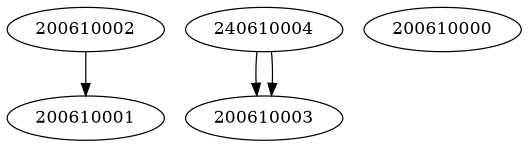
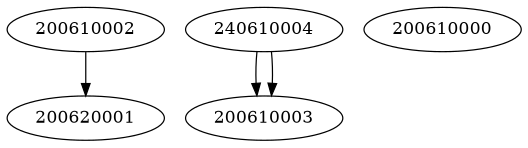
node "200610001": label "200610001" -> "200620001"
